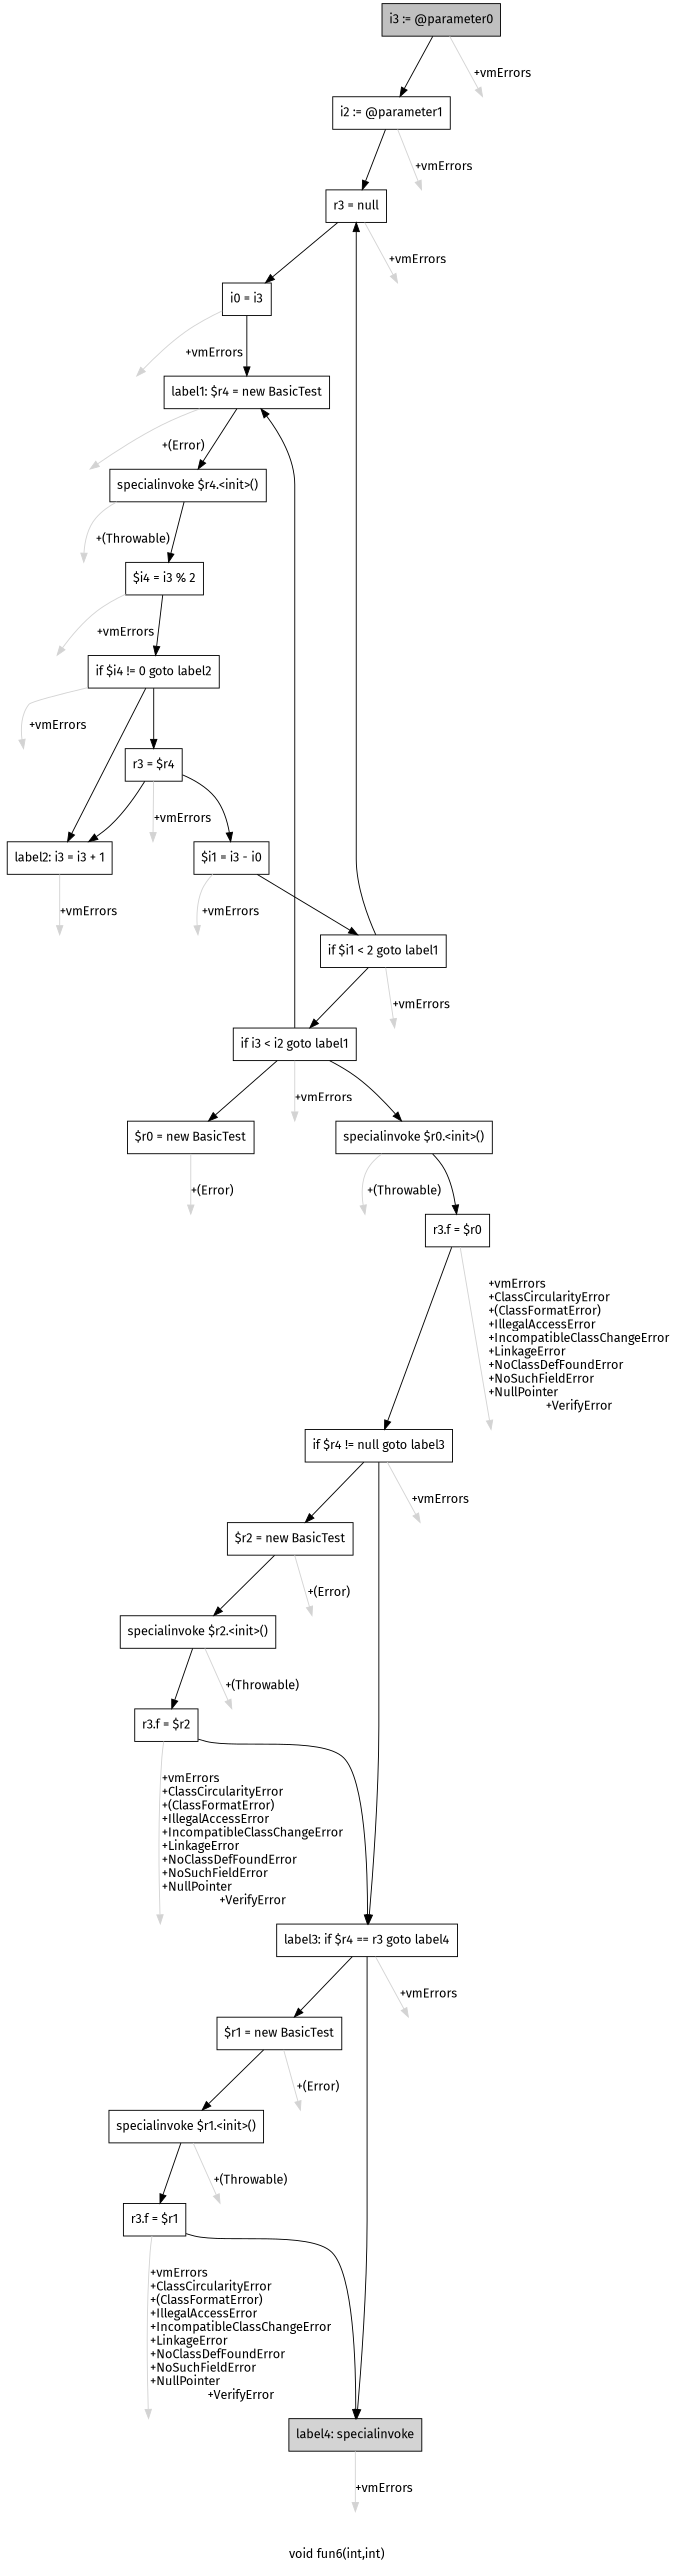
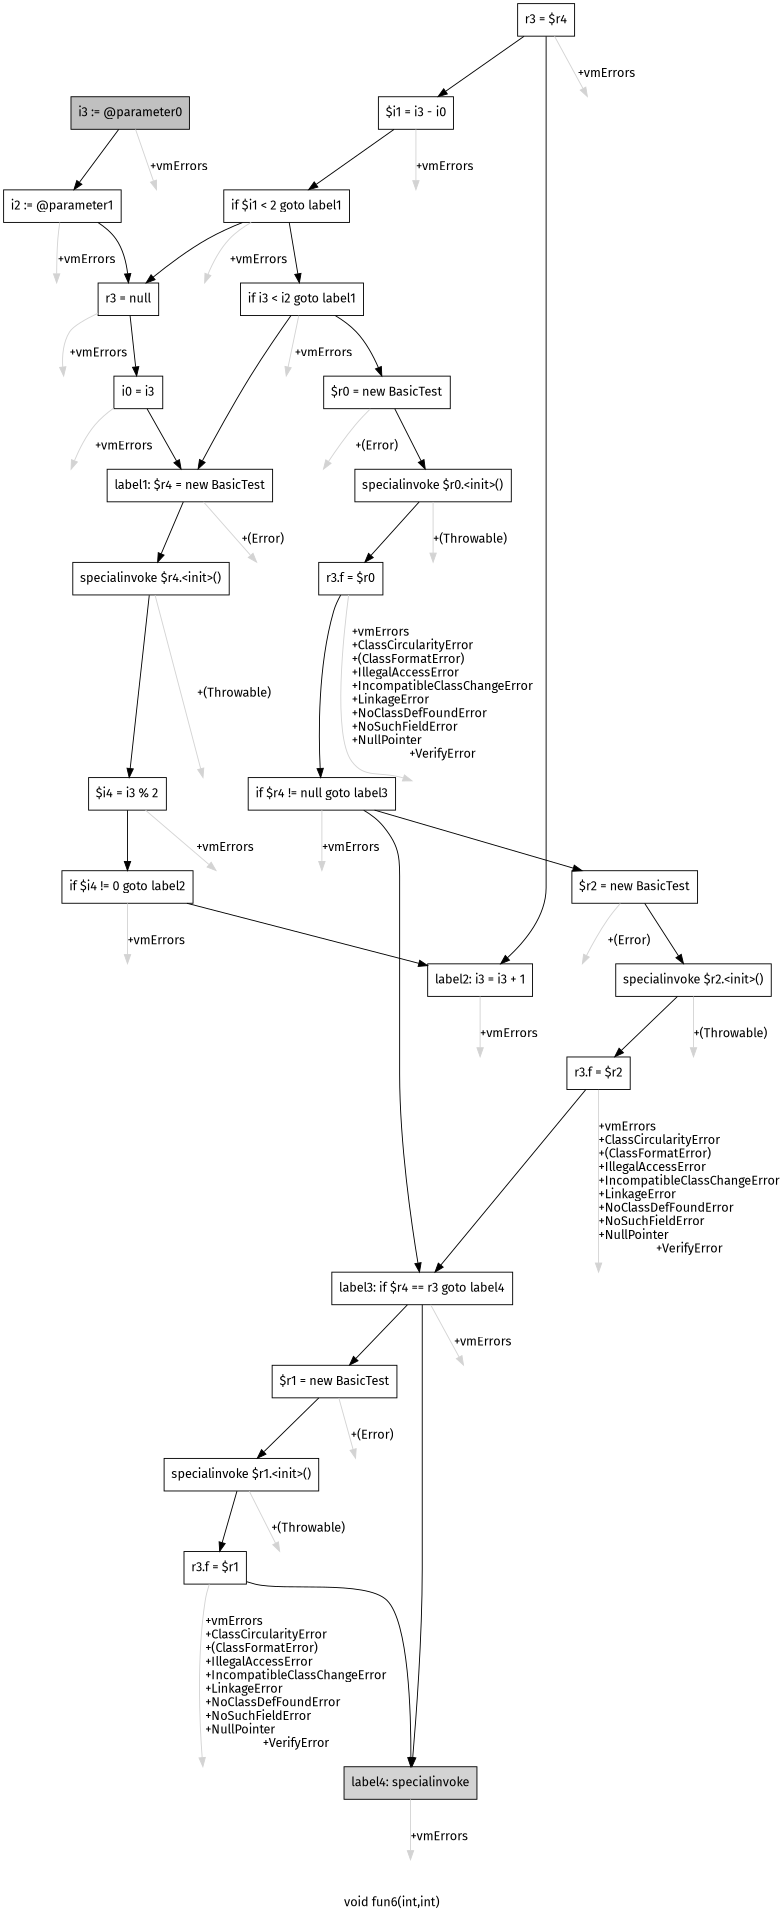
edge "if $i4 != 0 goto label2" -> "r3 = $r4": removed
edge "if i3 < i2 goto label1" -> "specialinvoke $r0.<init>()": now "$r0 = new BasicTest" -> "specialinvoke $r0.<init>()"
